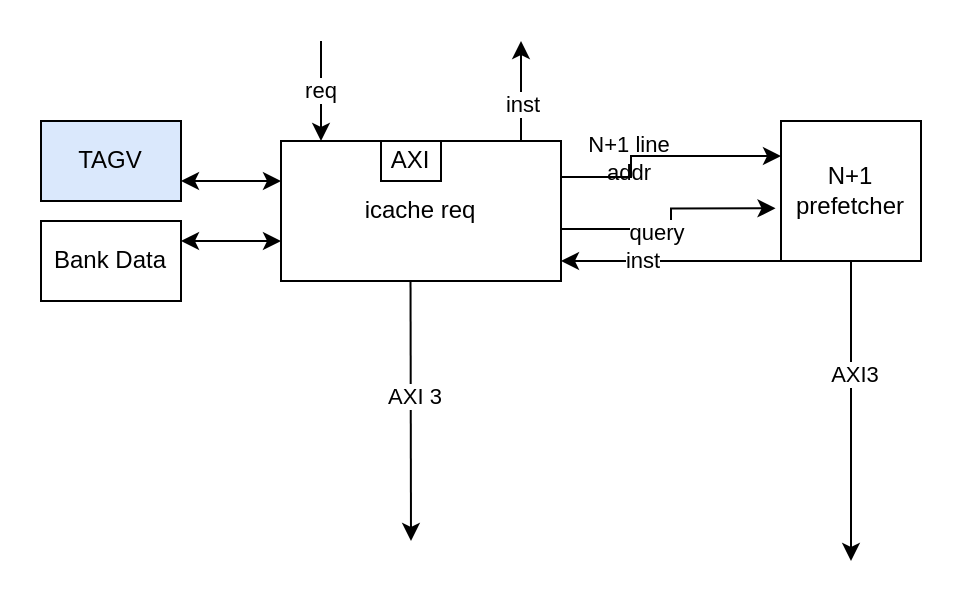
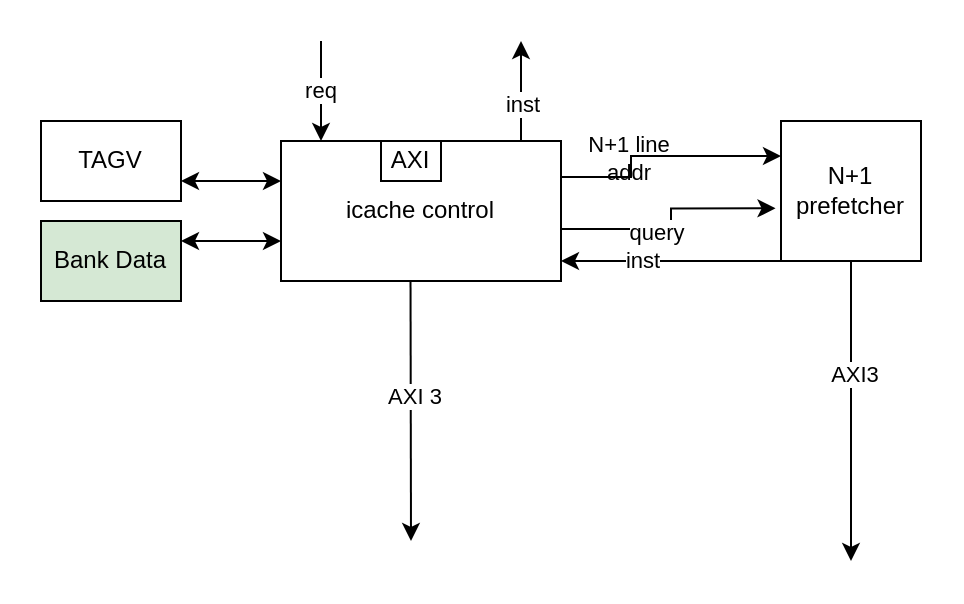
node "TAGV": fillcolor #dae8fc -> #ffffff
node "icache req": label "icache req" -> "icache control"
node "Bank Data": fillcolor #ffffff -> #d5e8d4
